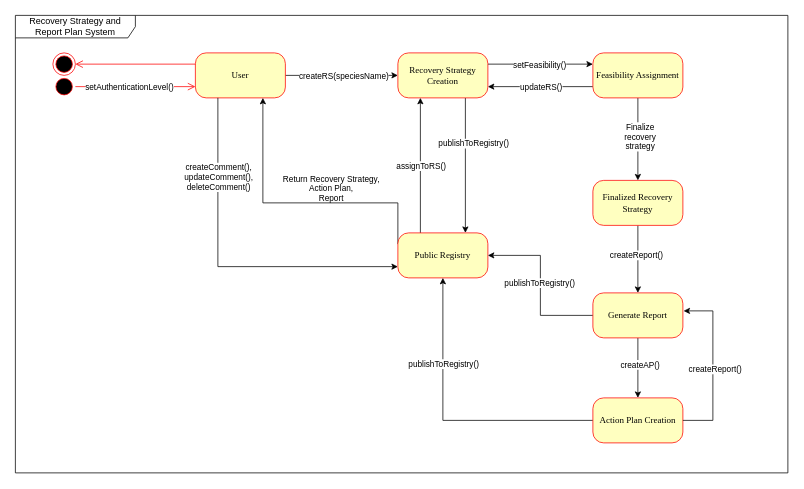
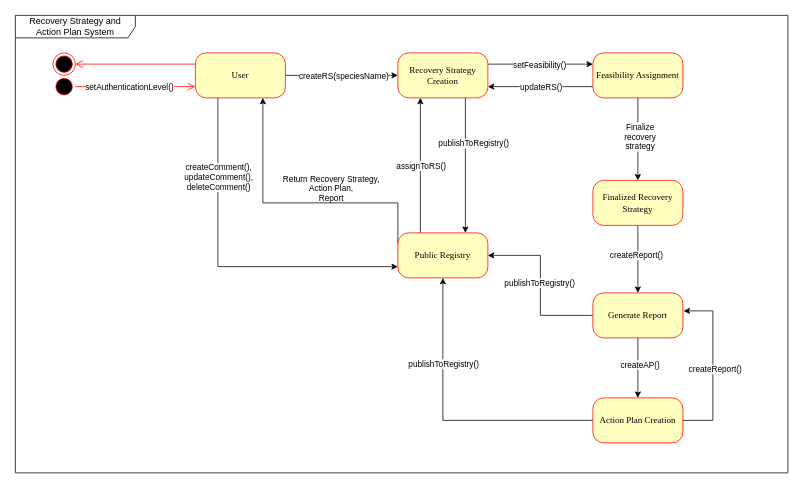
node "Recovery Strategy and Report Plan System": label "Recovery Strategy and Report Plan System" -> "Recovery Strategy and Action Plan System"
